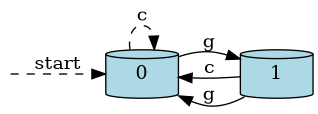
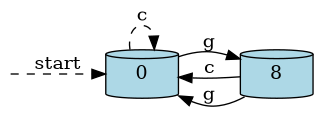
node "1": label "1" -> "8"
